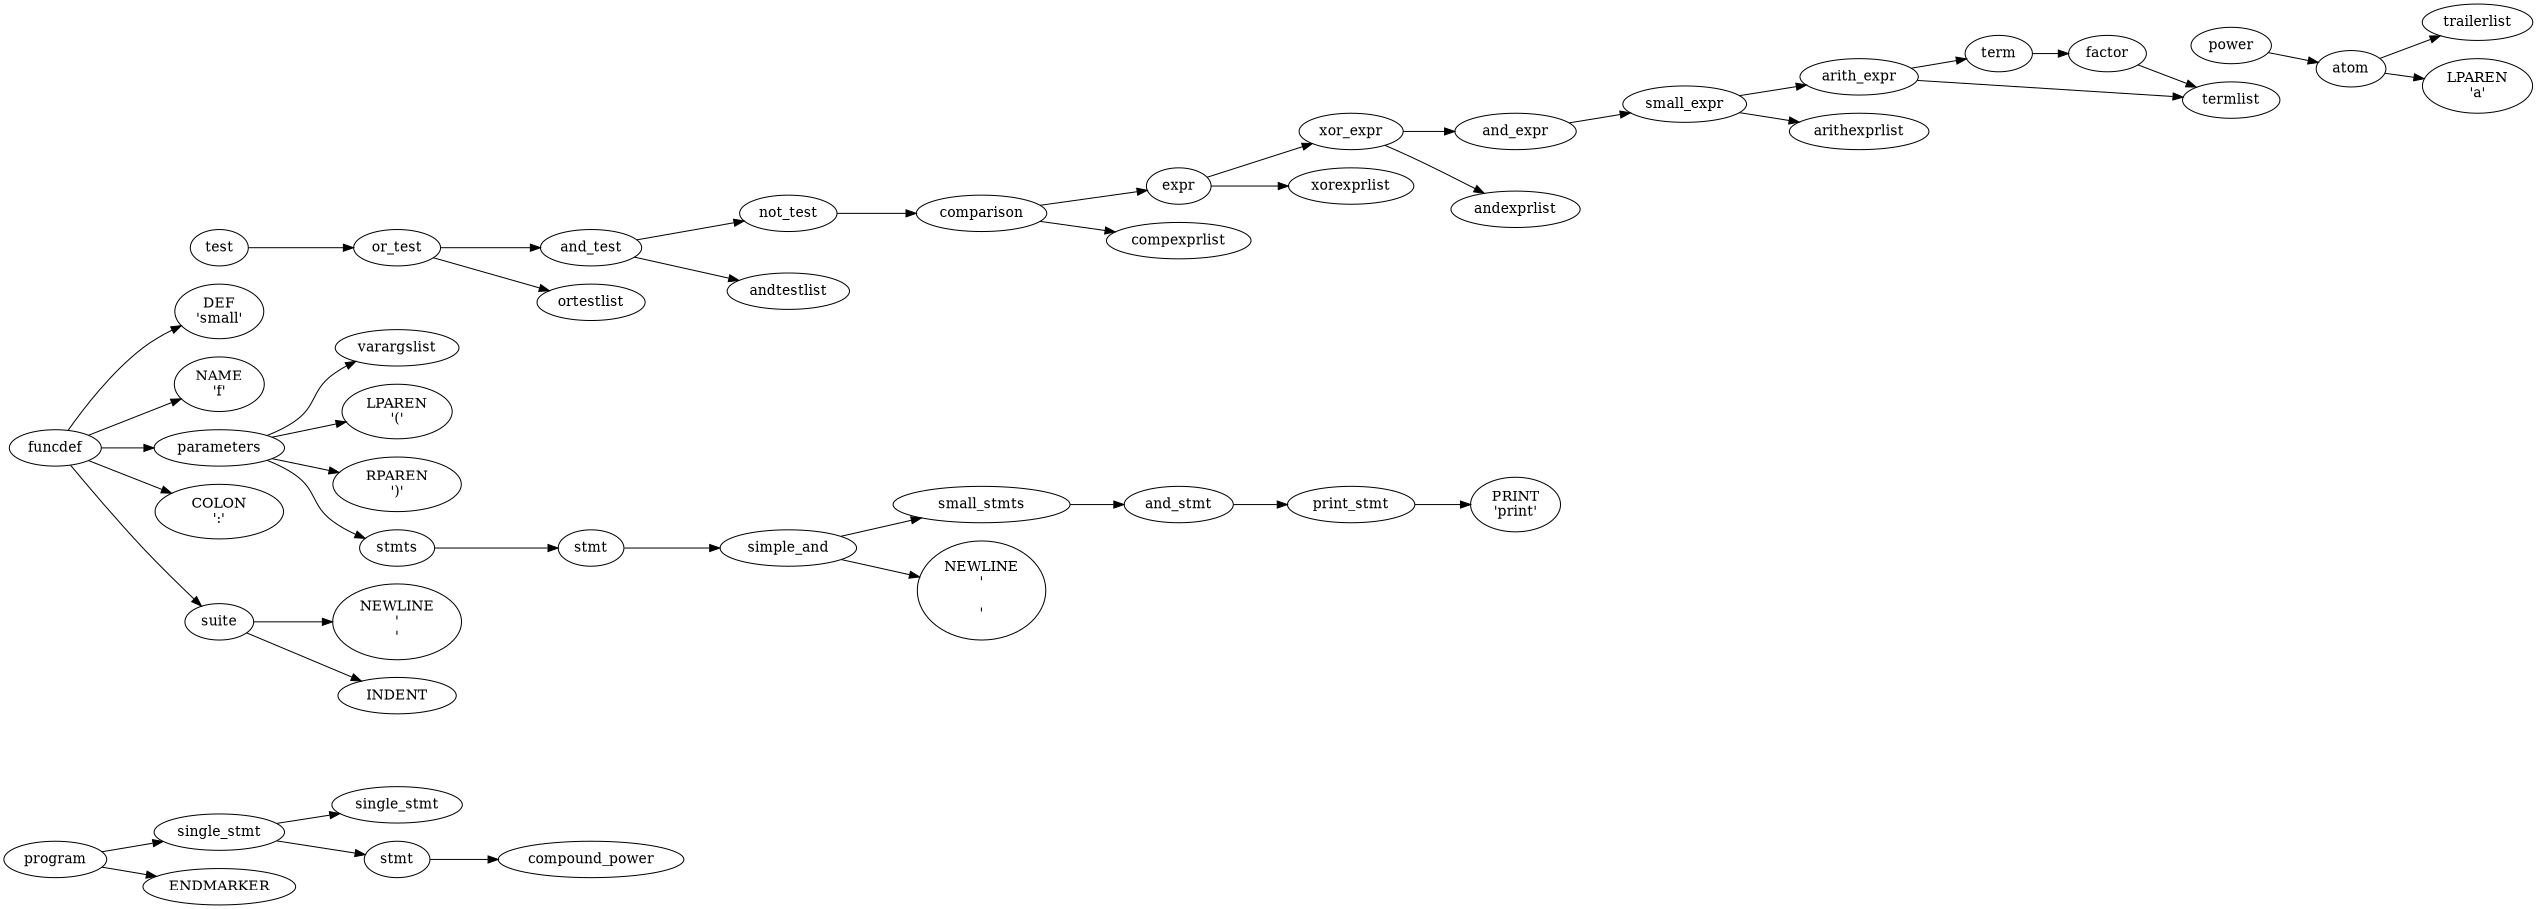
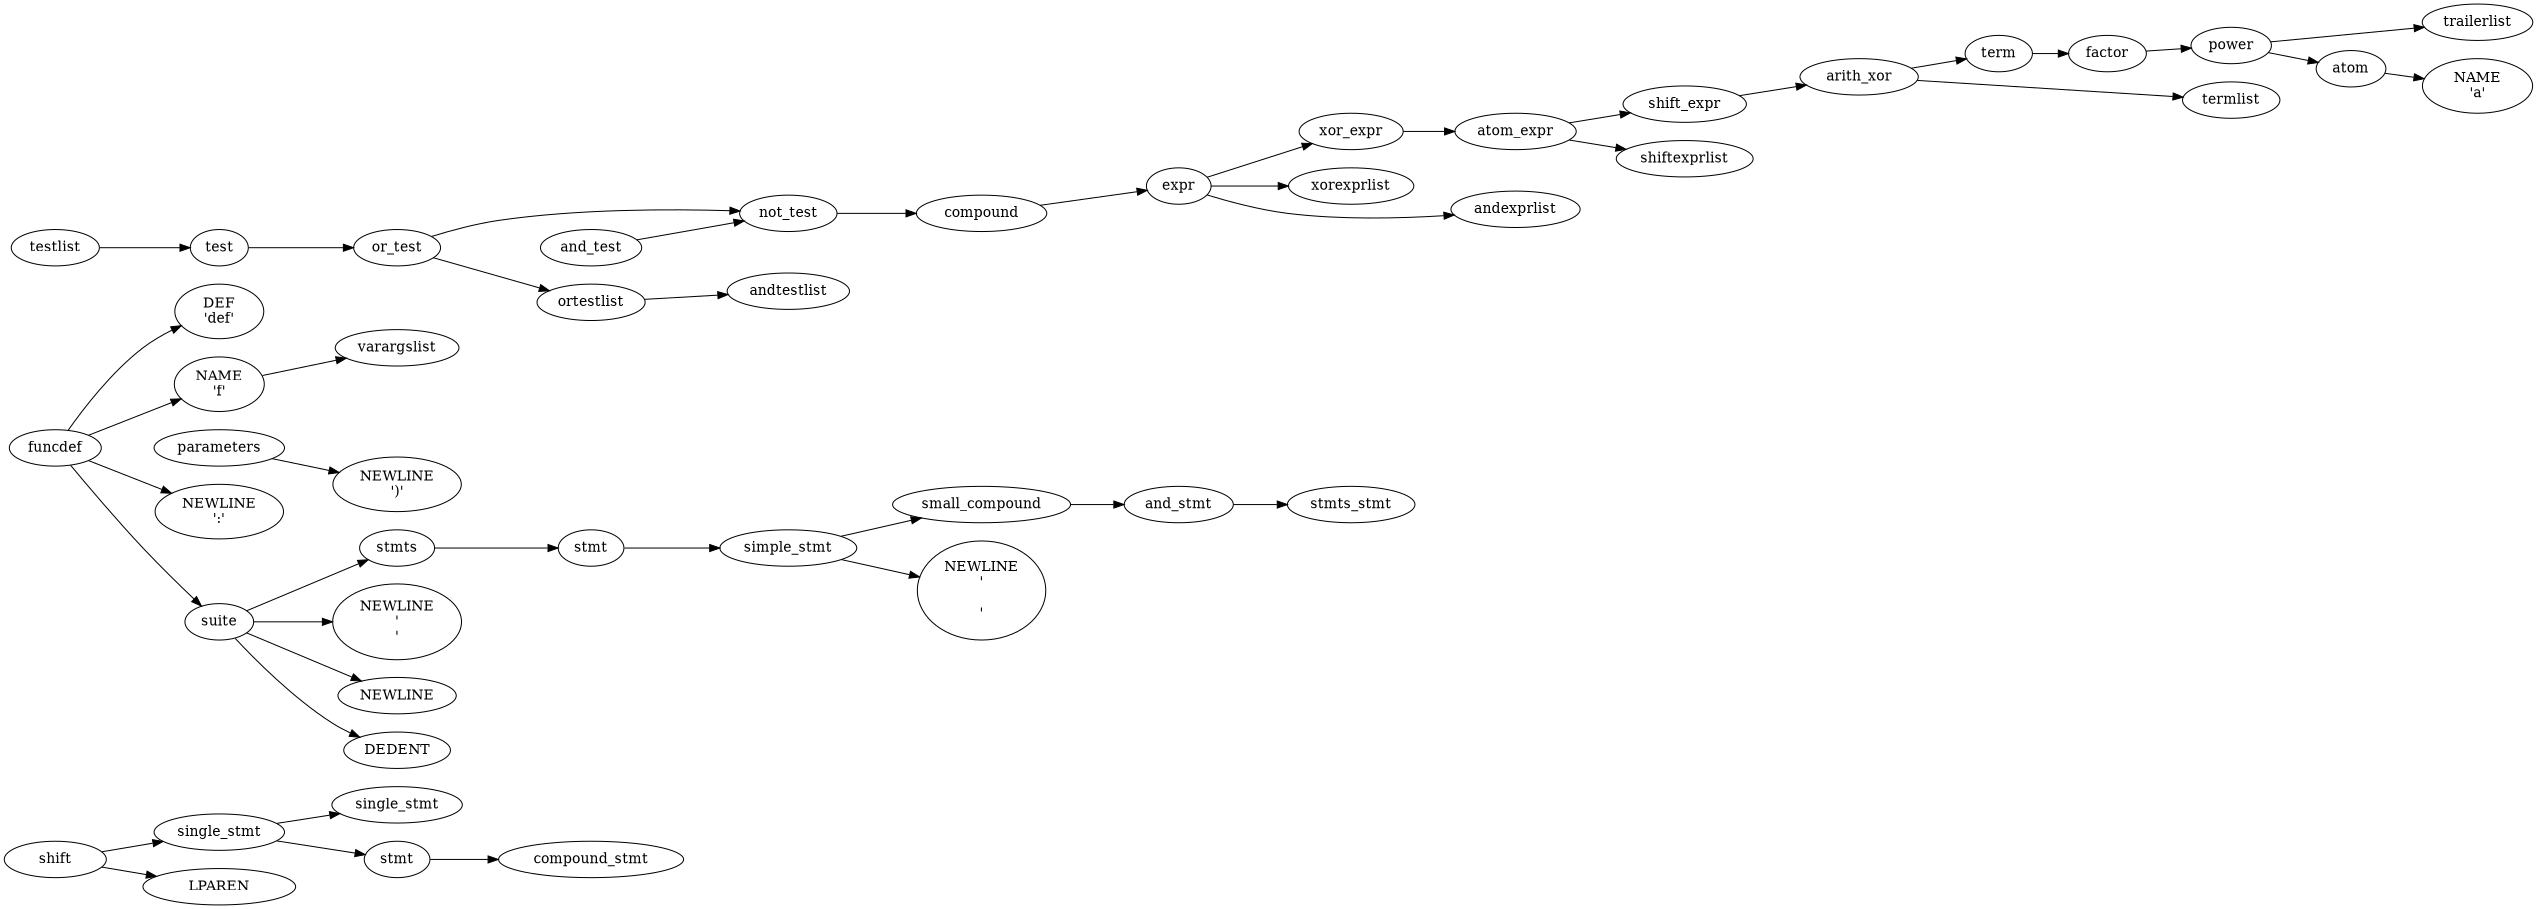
edge "atom" -> "trailerlist": now "power" -> "trailerlist"
edge "factor" -> "termlist": now "factor" -> "power"
node "arith_expr": label "arith_expr" -> "arith_xor"
node "LPAREN 'a'": label "LPAREN 'a'" -> "NAME 'a'"
node "small_expr": label "small_expr" -> "shift_expr"
node "and_expr": label "and_expr" -> "atom_expr"
node "arithexprlist": removed
node "shiftexprlist": added
edge "xor_expr" -> "andexprlist": now "expr" -> "andexprlist"
node "comparison": label "comparison" -> "compound"
node "compexprlist": removed
node "testlist": added
edge "or_test" -> "and_test": now "or_test" -> "not_test"
edge "and_test" -> "andtestlist": now "ortestlist" -> "andtestlist"
node "DEF 'small'": label "DEF 'small'" -> "DEF 'def'"
edge "parameters" -> "varargslist": now "NAME 'f'" -> "varargslist"
node "LPAREN '('": removed
edge "funcdef" -> "parameters": removed
node "RPAREN ')'": label "RPAREN ')'" -> "NEWLINE ')'"
edge "parameters" -> "stmts": now "suite" -> "stmts"
node "small_stmts": label "small_stmts" -> "small_compound"
node "print_stmt": label "print_stmt" -> "stmts_stmt"
node "PRINT 'print'": removed
node "COLON ':'": label "COLON ':'" -> "NEWLINE ':'"
node "simple_and": label "simple_and" -> "simple_stmt"
node "INDENT": label "INDENT" -> "NEWLINE"
node "DEDENT": added
node "program": label "program" -> "shift"
node "compound_power": label "compound_power" -> "compound_stmt"
node "ENDMARKER": label "ENDMARKER" -> "LPAREN"
